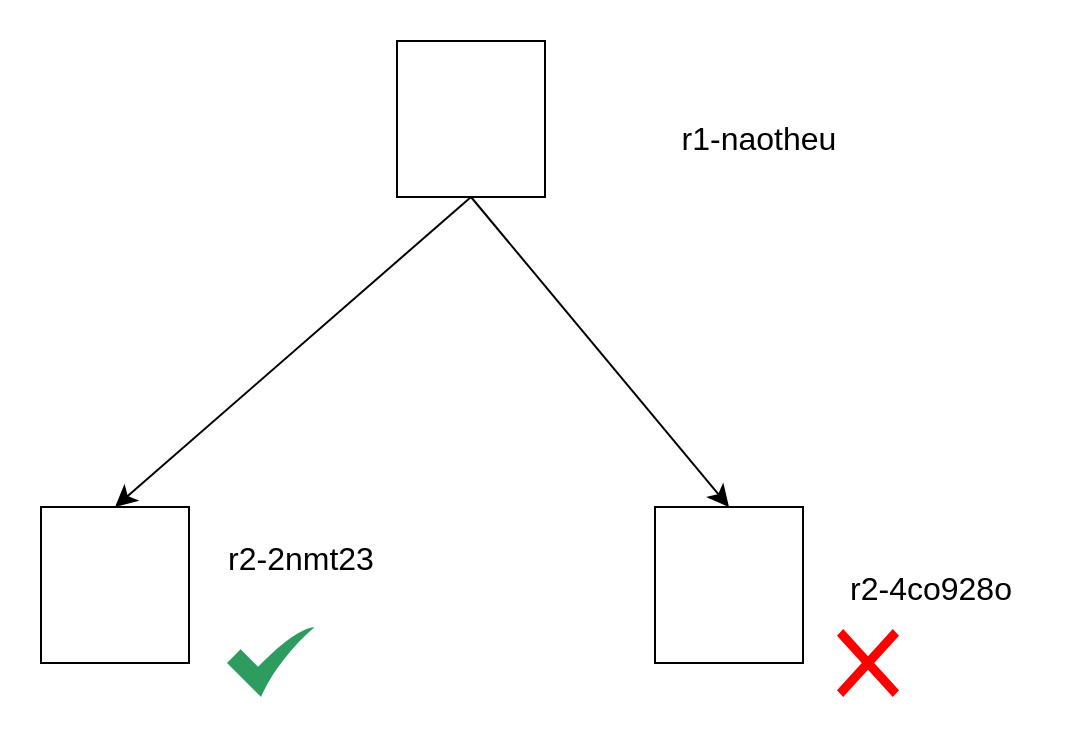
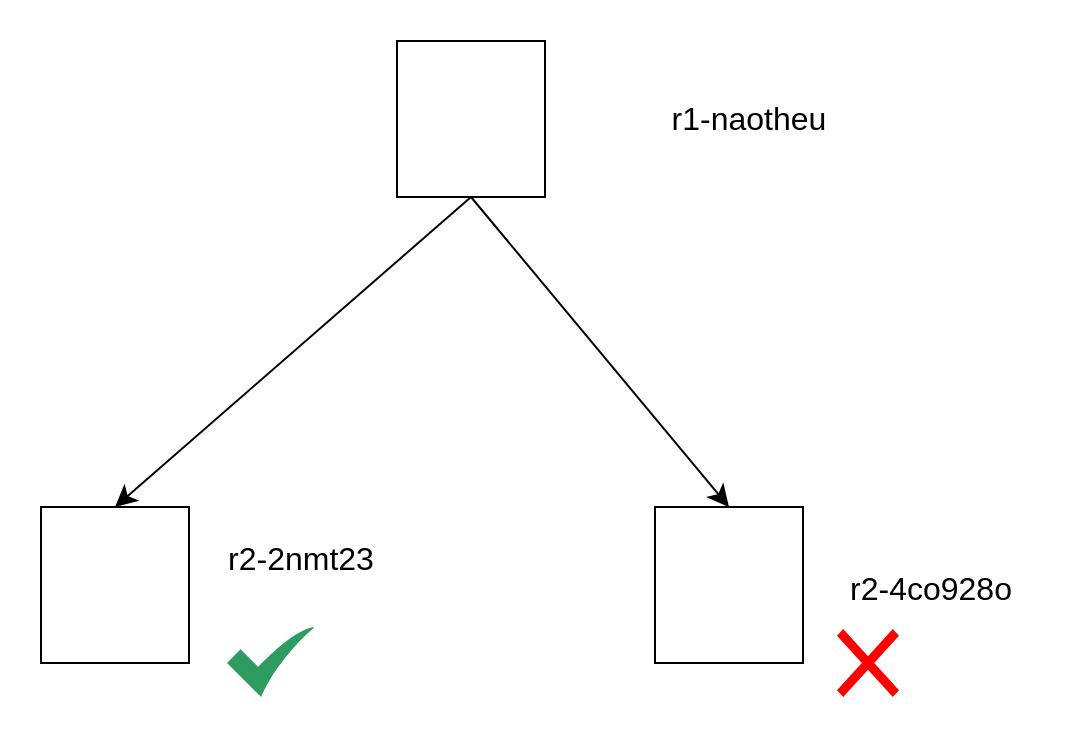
node "r1-naotheu": moved (760, 139) -> (750, 119)
